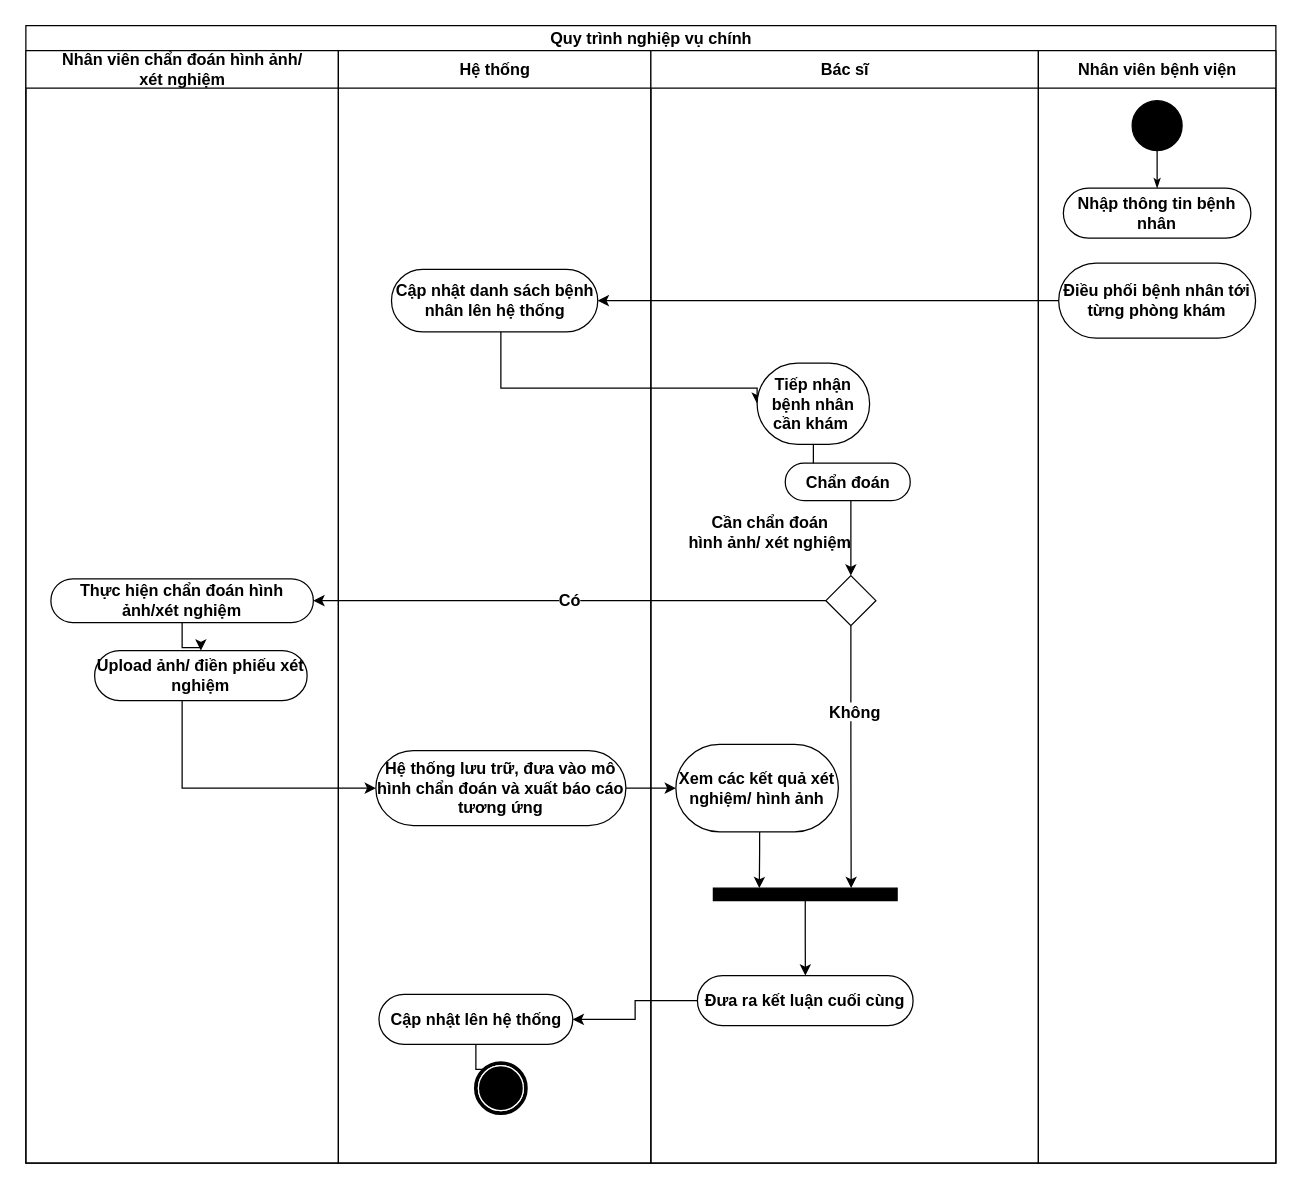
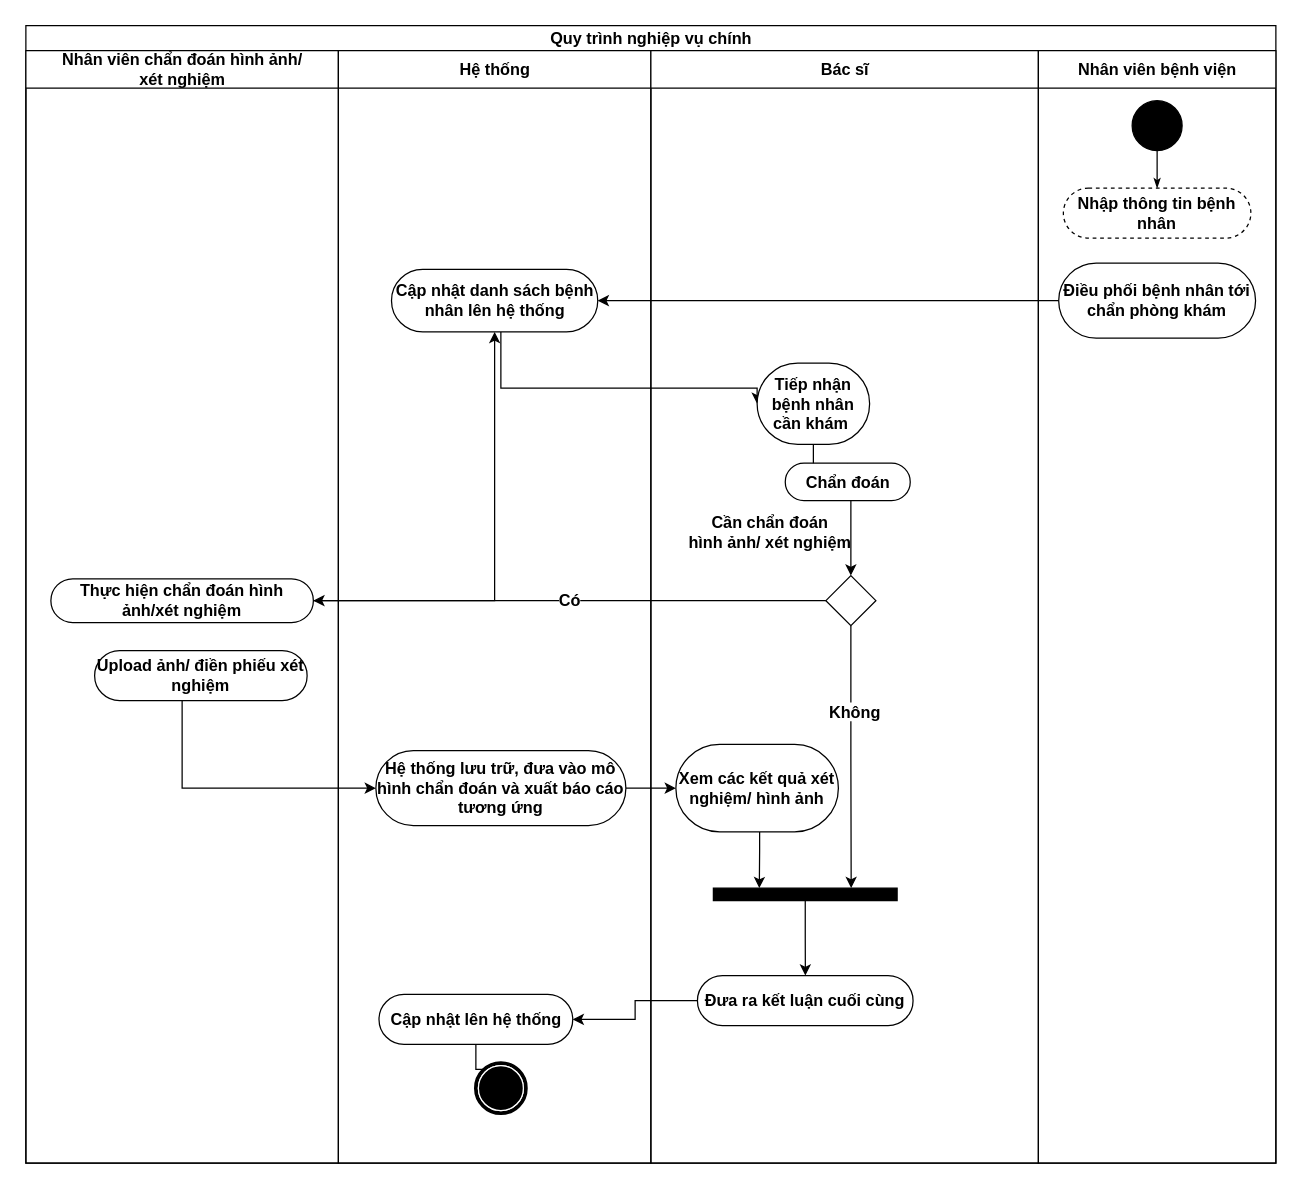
node "Nhập thông tin bệnh nhân": style solid -> dashed
node "Điều phối bệnh nhân tới từng phòng khám": label "Điều phối bệnh nhân tới từng phòng khám" -> "Điều phối bệnh nhân tới chẩn phòng khám"
edge "Thực hiện chẩn đoán hình ảnh/xét nghiệm" -> "Upload ảnh/ điền phiếu xét nghiệm": now "Thực hiện chẩn đoán hình ảnh/xét nghiệm" -> "Cập nhật danh sách bệnh nhân lên hệ thống"
